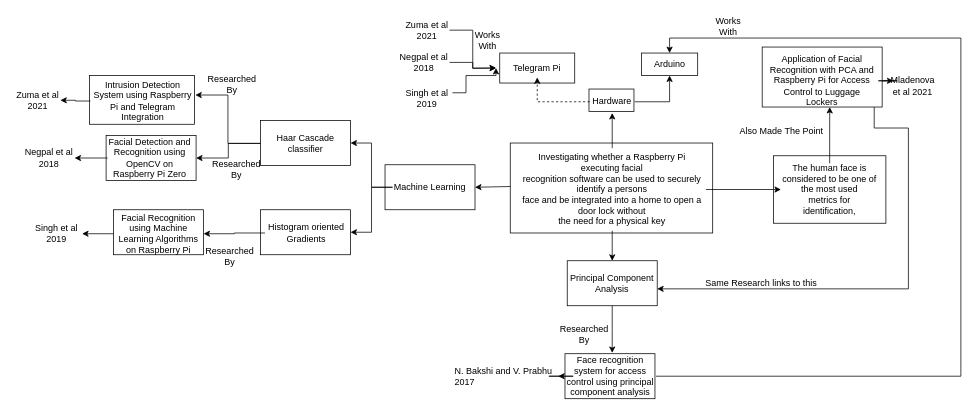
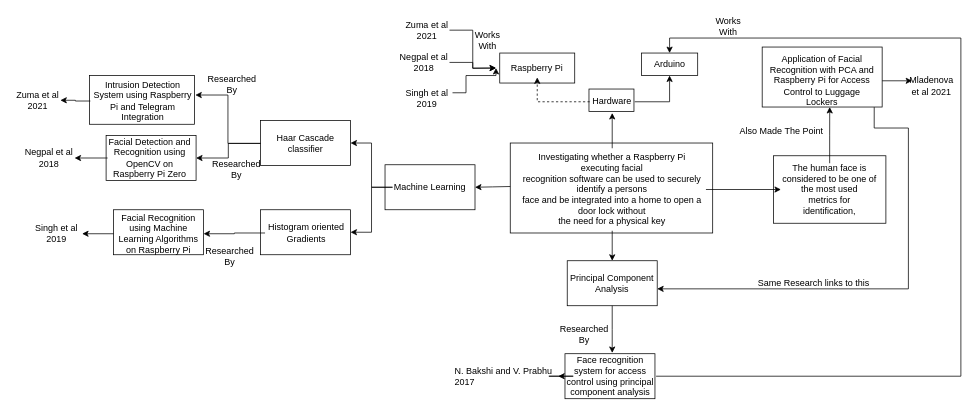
node "Telegram Pi": label "Telegram Pi" -> "Raspberry Pi"
node "Mladenova et al 2021": moved (913, 81) -> (932, 81)
node "Same Research links to this": moved (763, 283) -> (815, 283)
